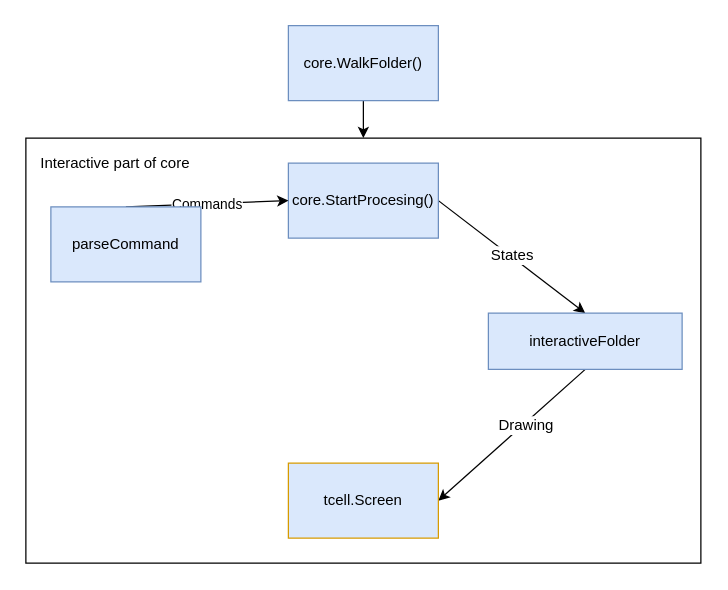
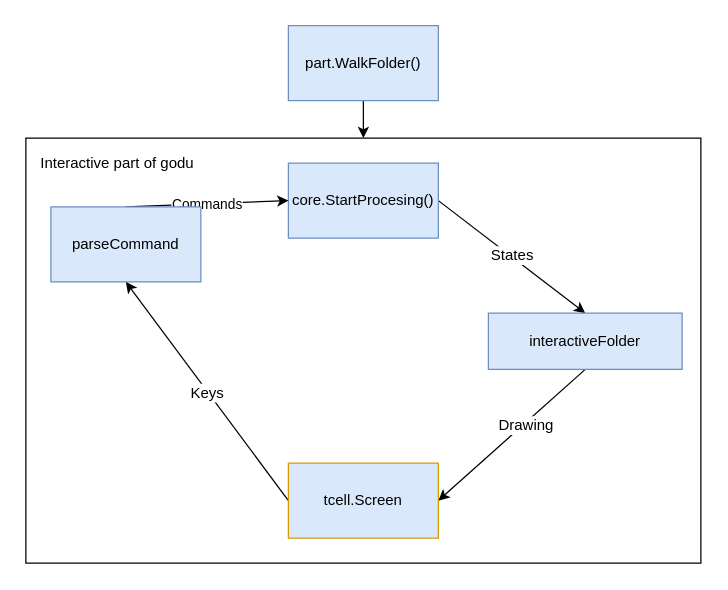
node "core.WalkFolder()": label "core.WalkFolder()" -> "part.WalkFolder()"
node "Interactive part of core": label "Interactive part of core" -> "Interactive part of godu"
edge "tcell.Screen" -> "parseCommand": added, label "Keys"
